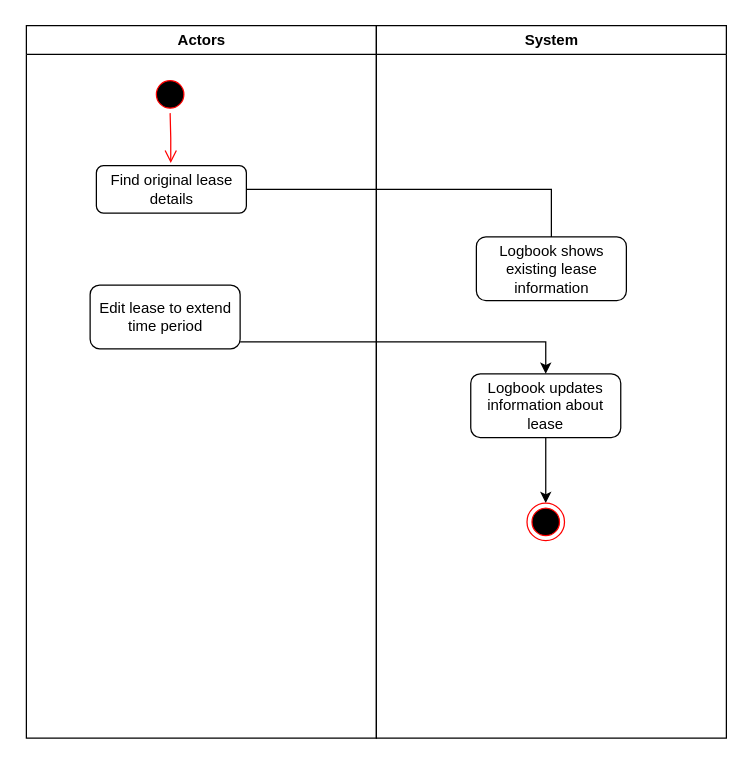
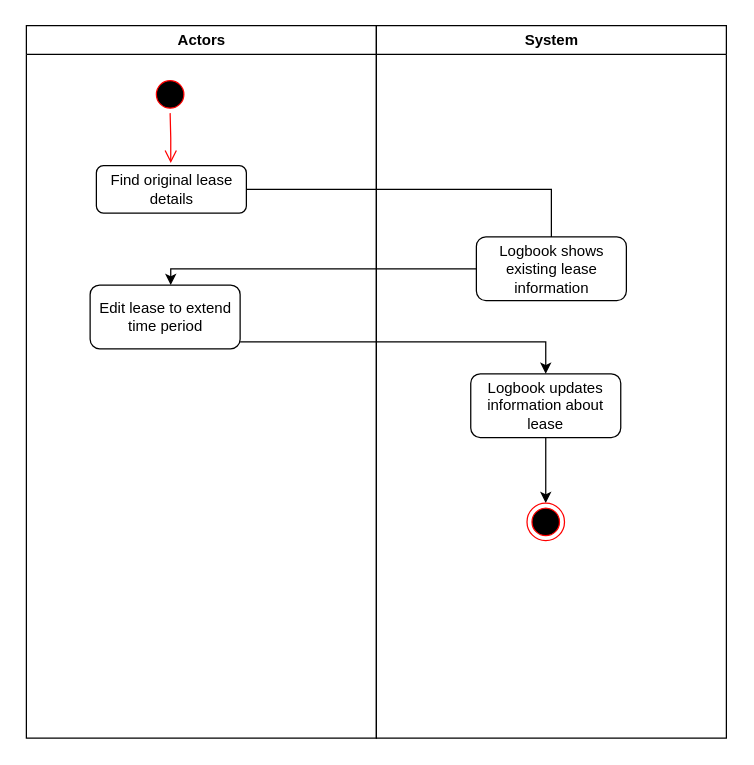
edge "Logbook shows existing lease information" -> "Edit lease to extend time period": added
